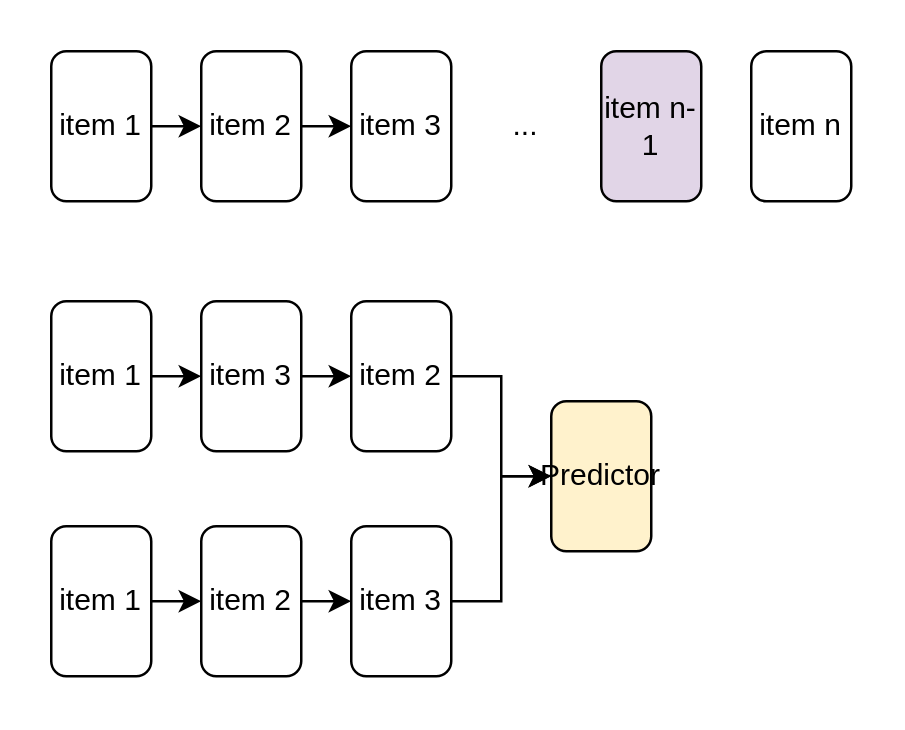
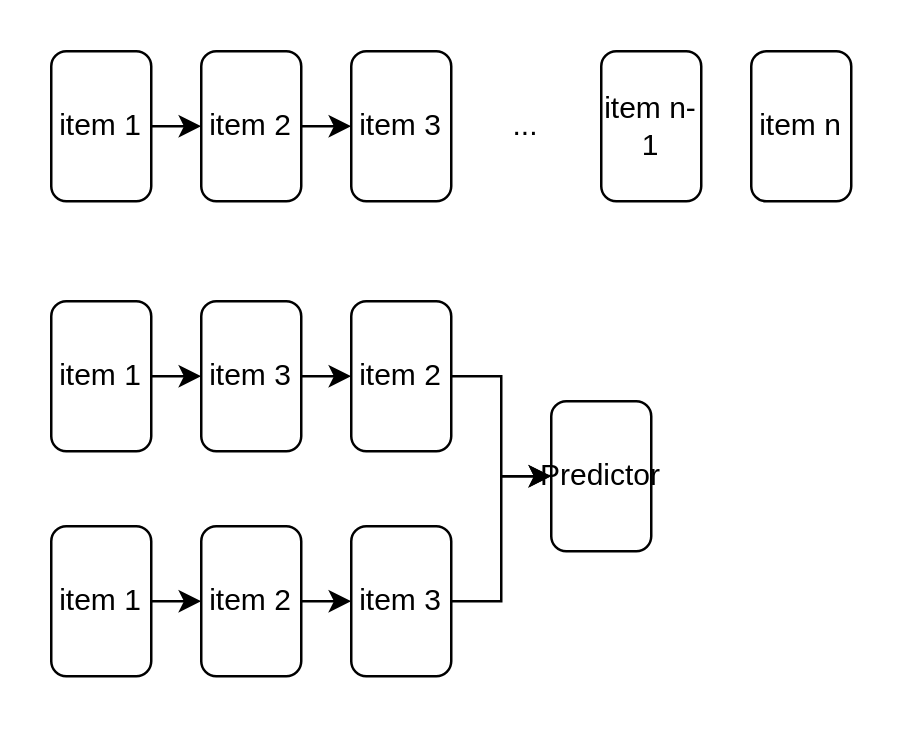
node "item n-1": fillcolor #e1d5e7 -> #ffffff
node "Predictor": fillcolor #fff2cc -> #ffffff
